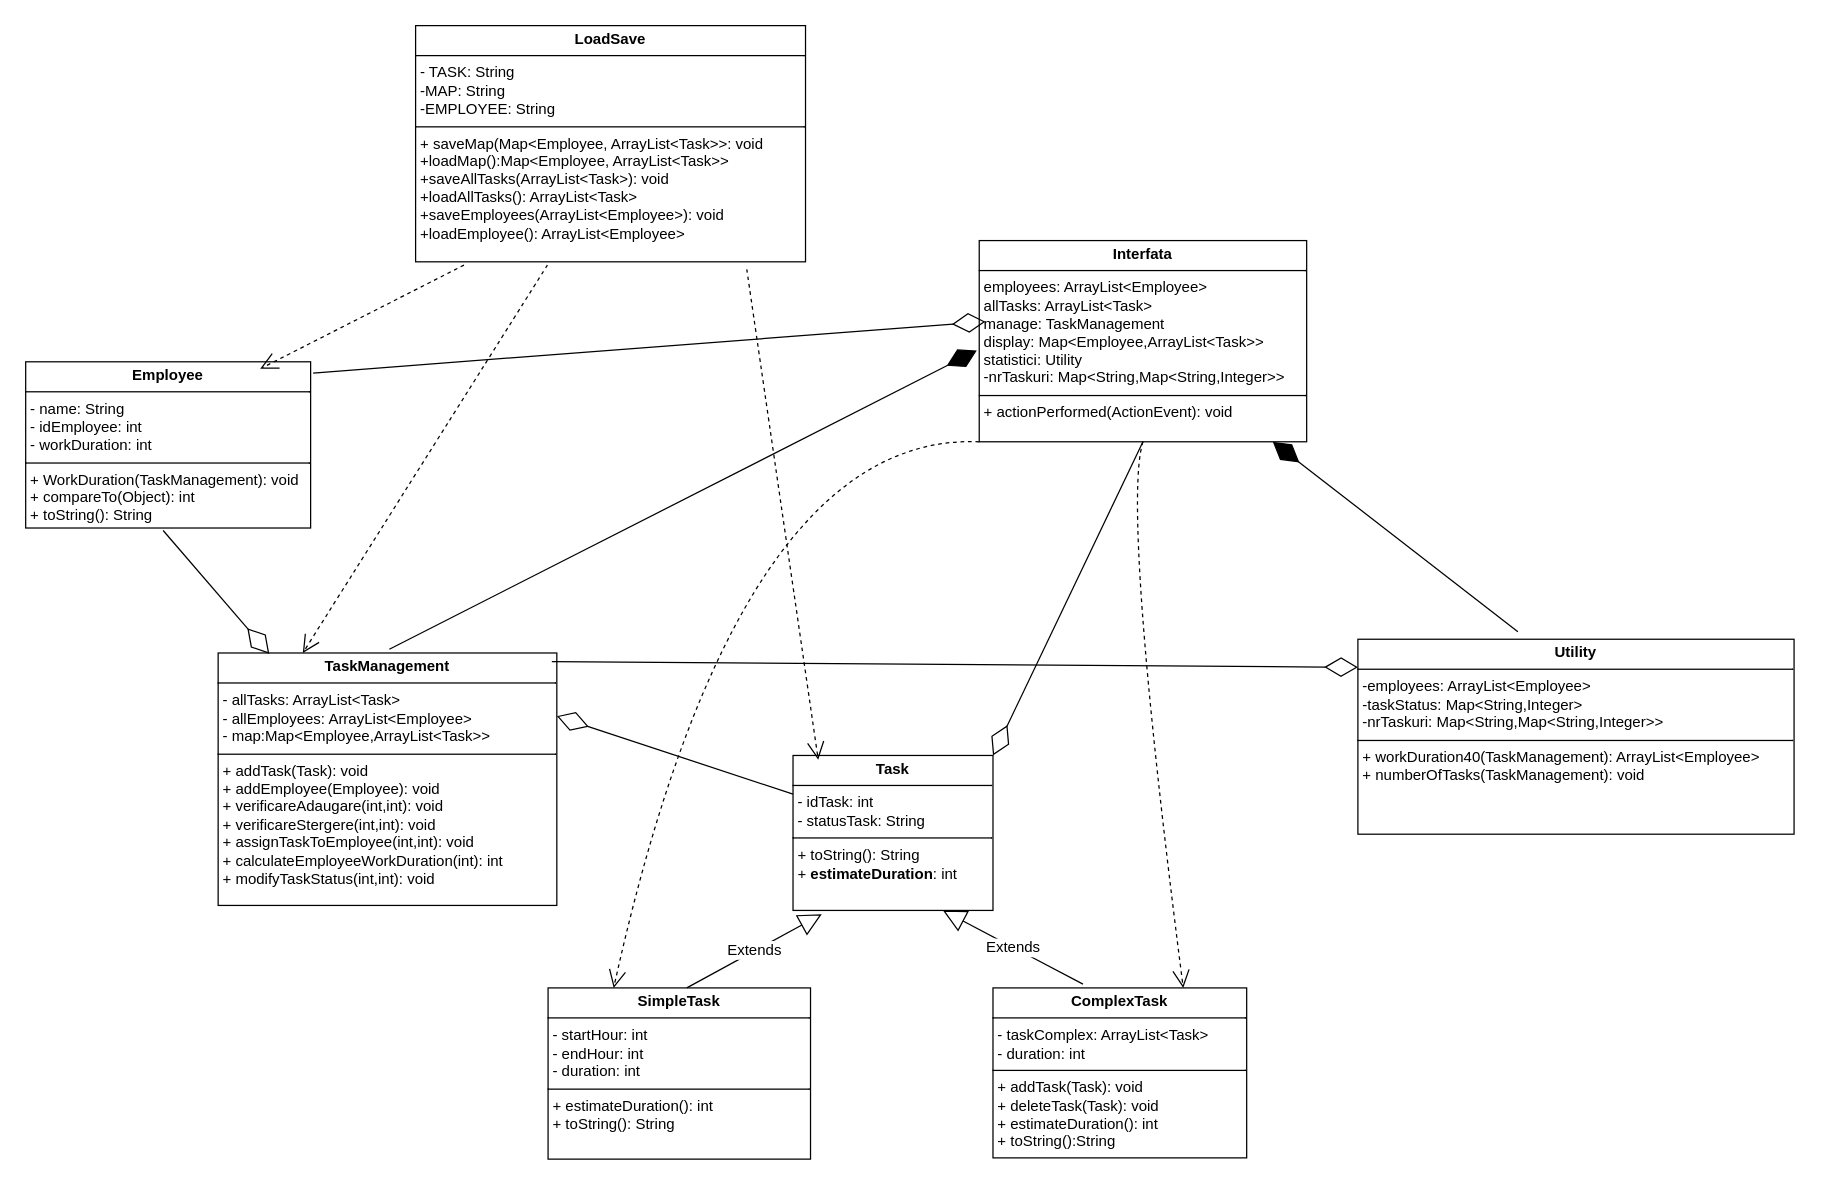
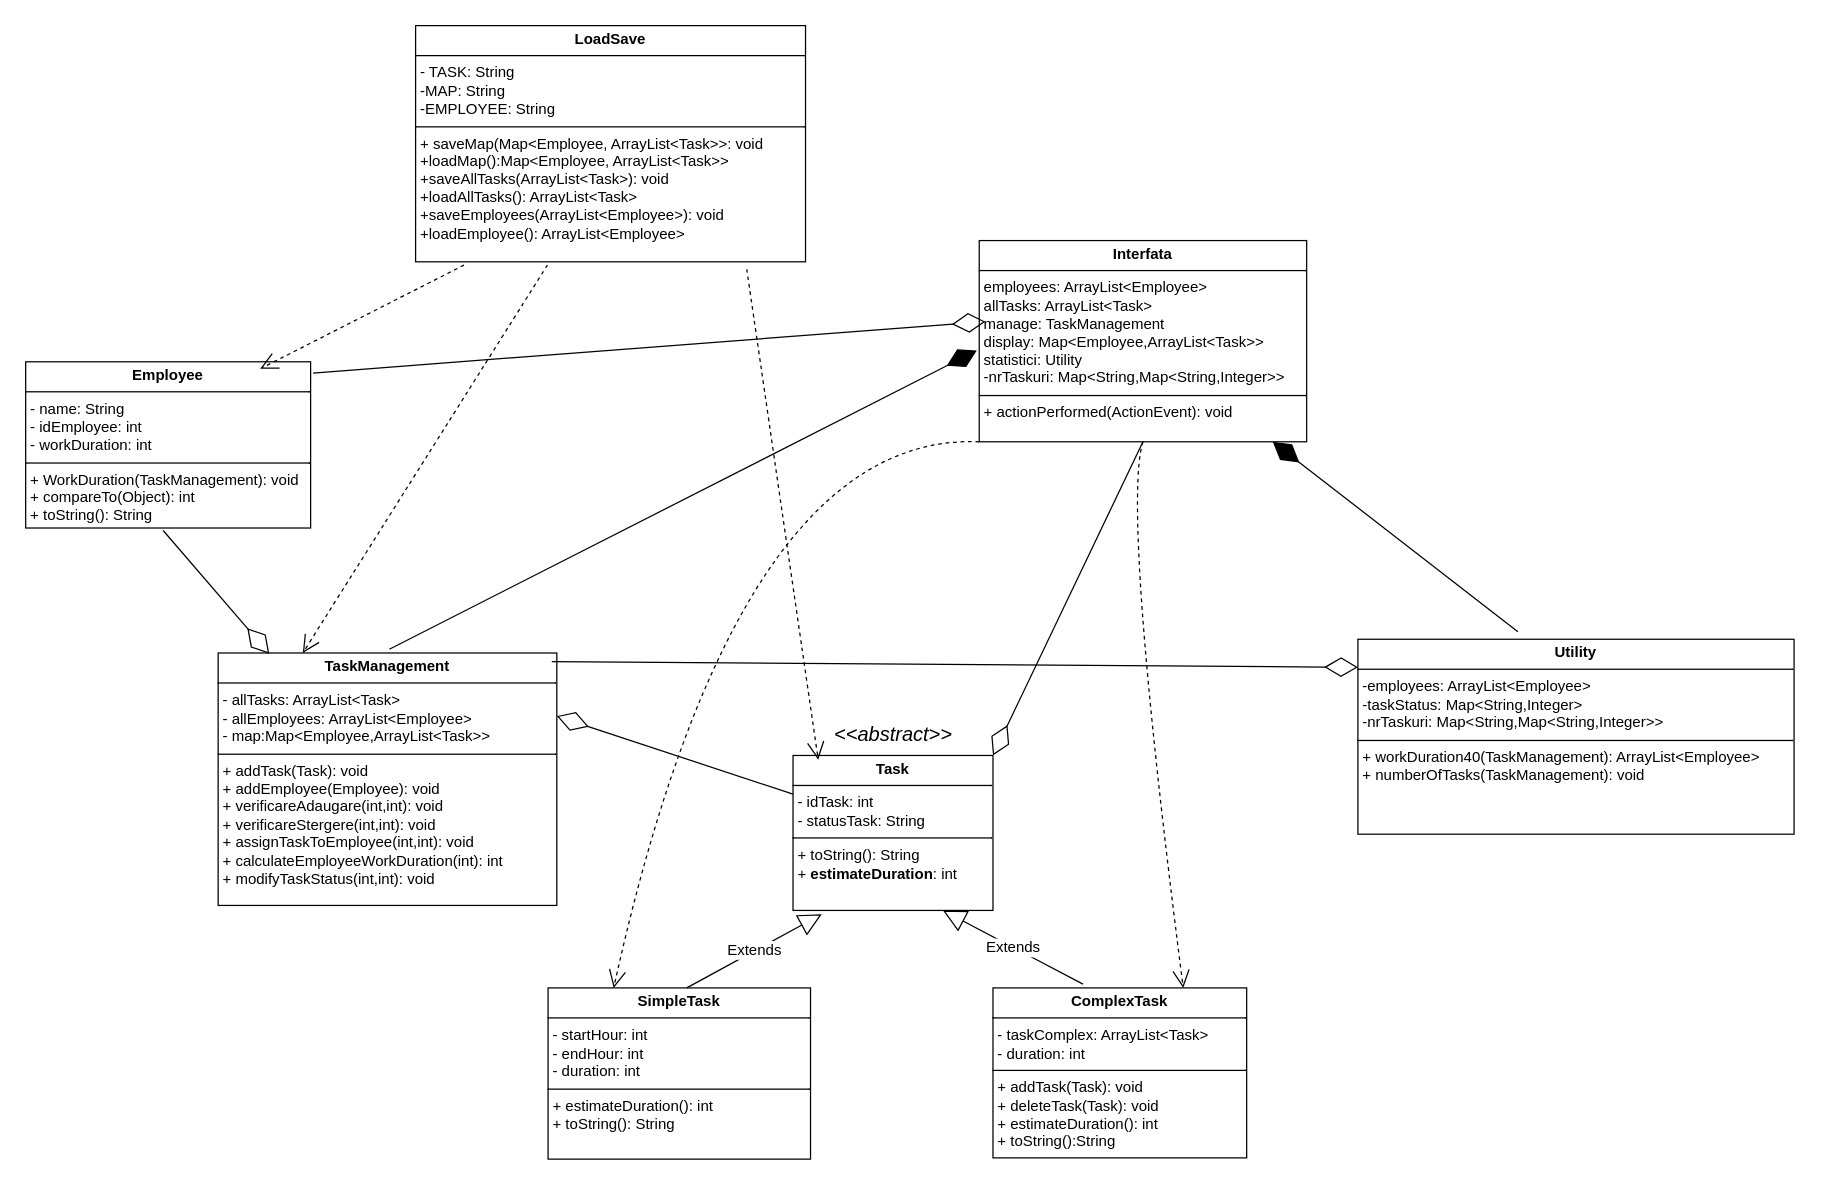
node "<<abstract>>": added
